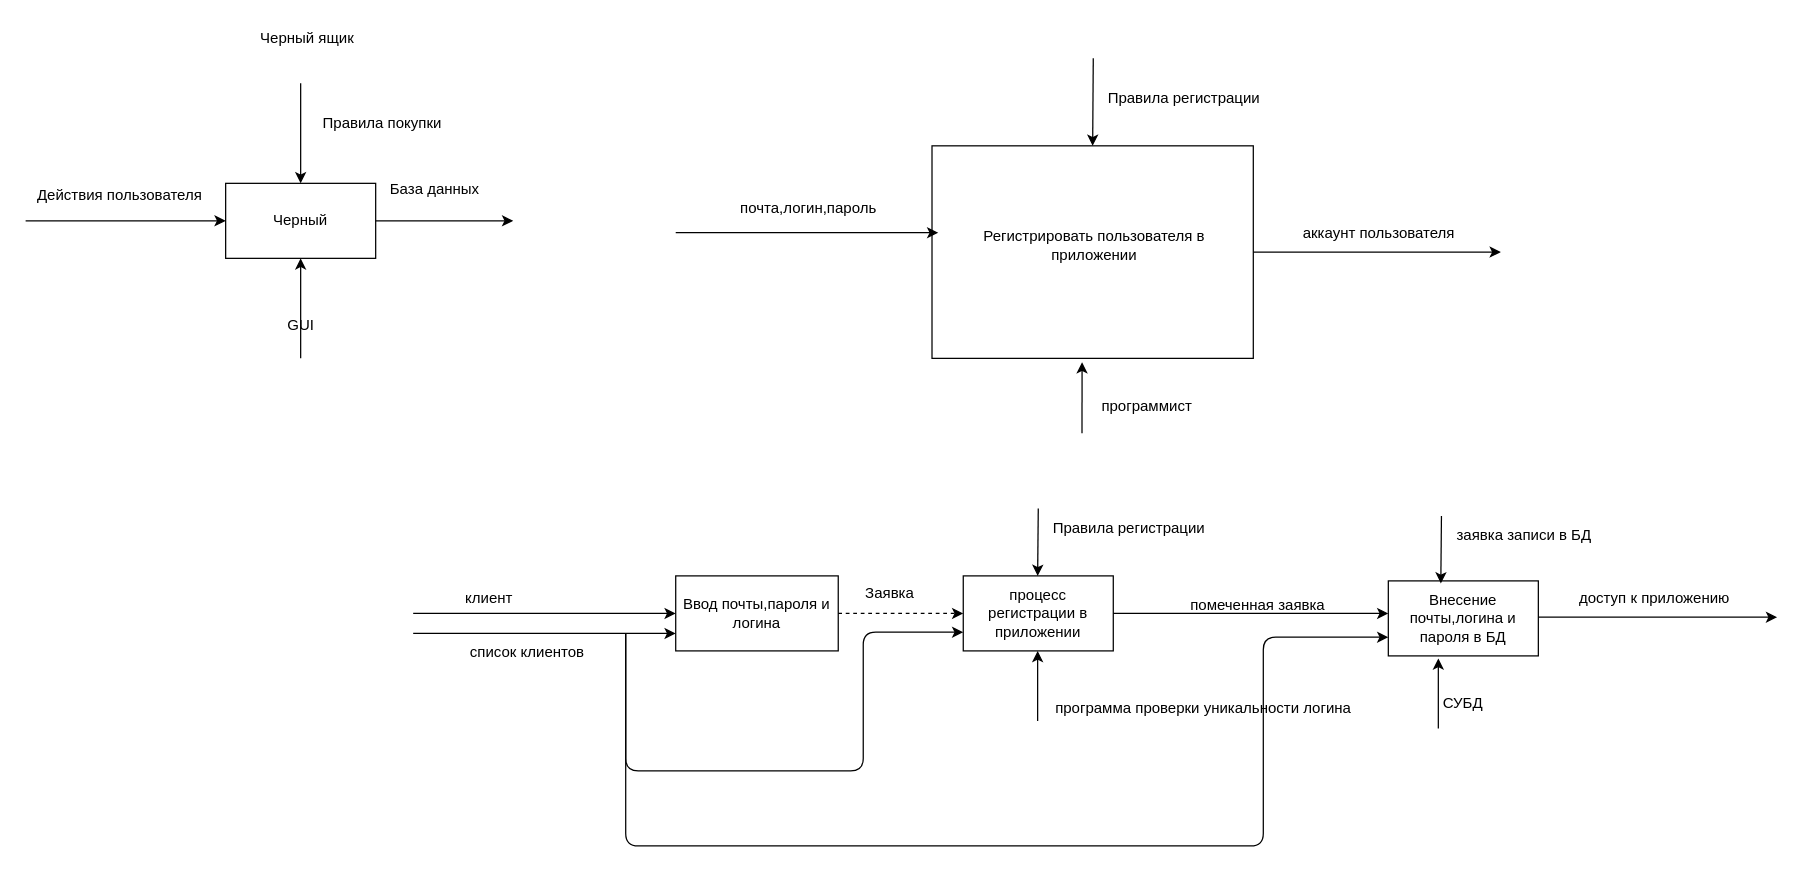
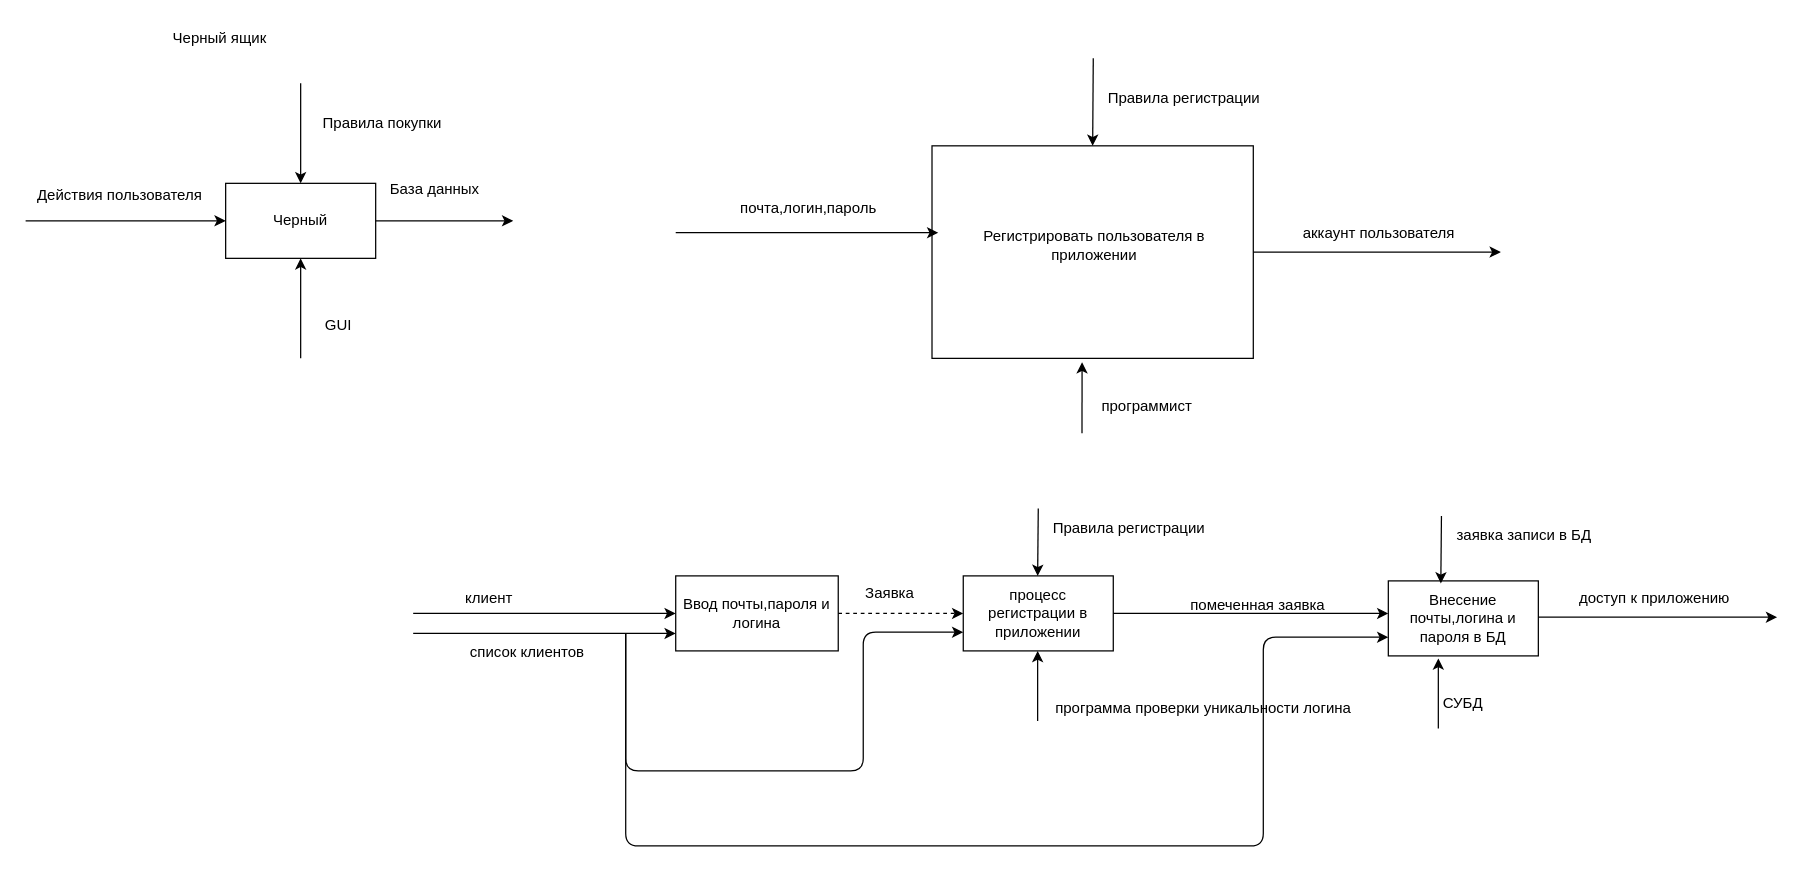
node "Черный ящик": moved (307, 38) -> (219, 38)
node "GUI": moved (301, 326) -> (338, 326)
